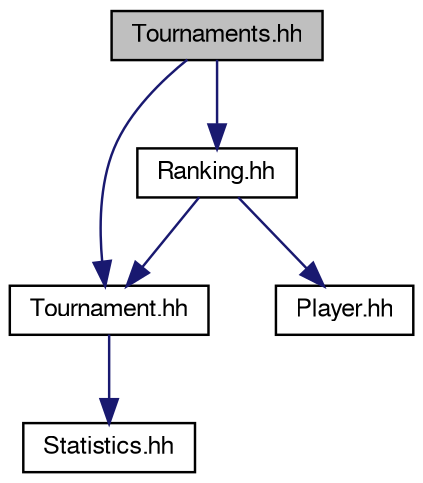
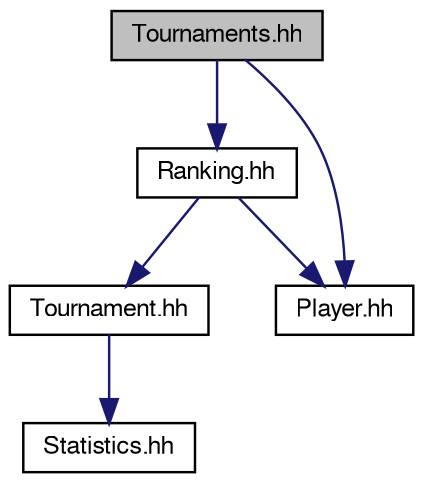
edge "Tournaments.hh" -> "Tournament.hh": now "Tournaments.hh" -> "Player.hh"
